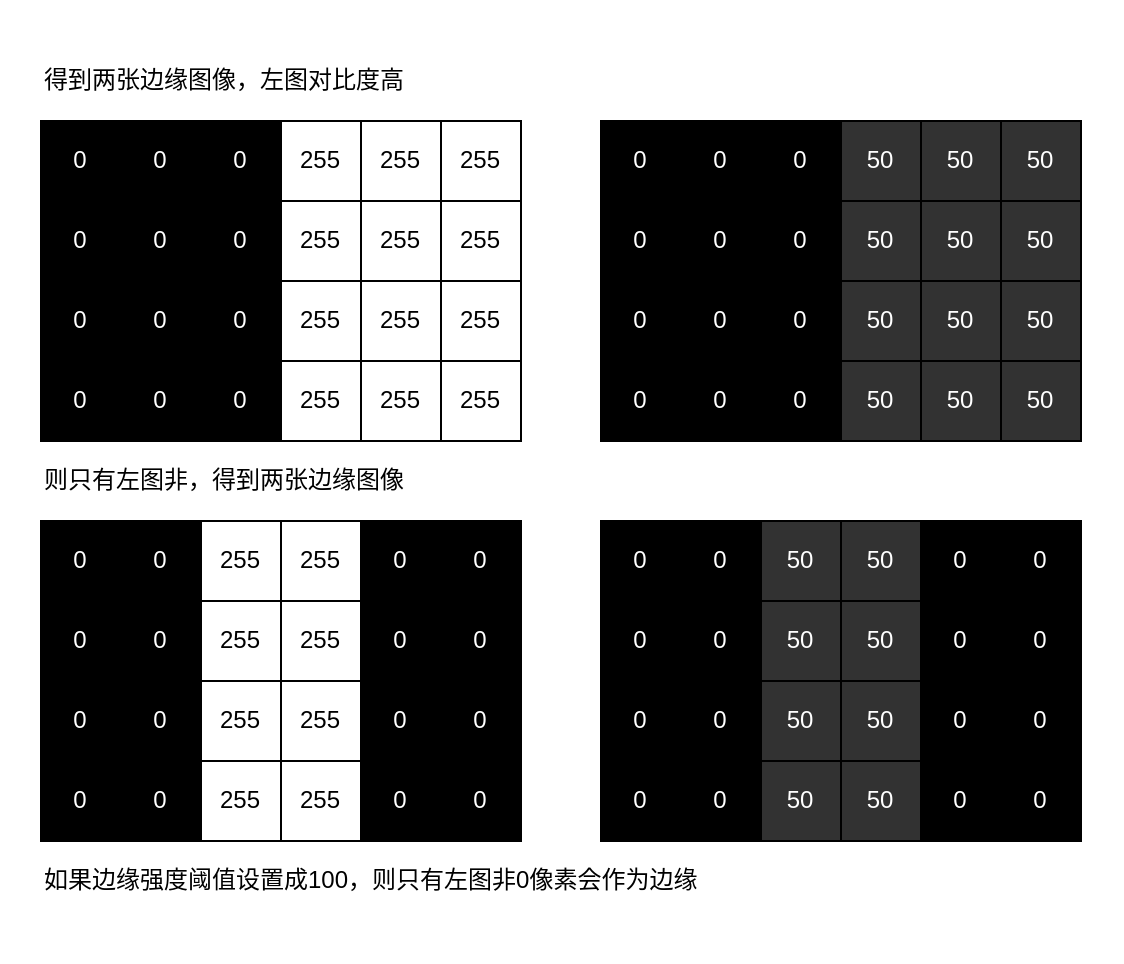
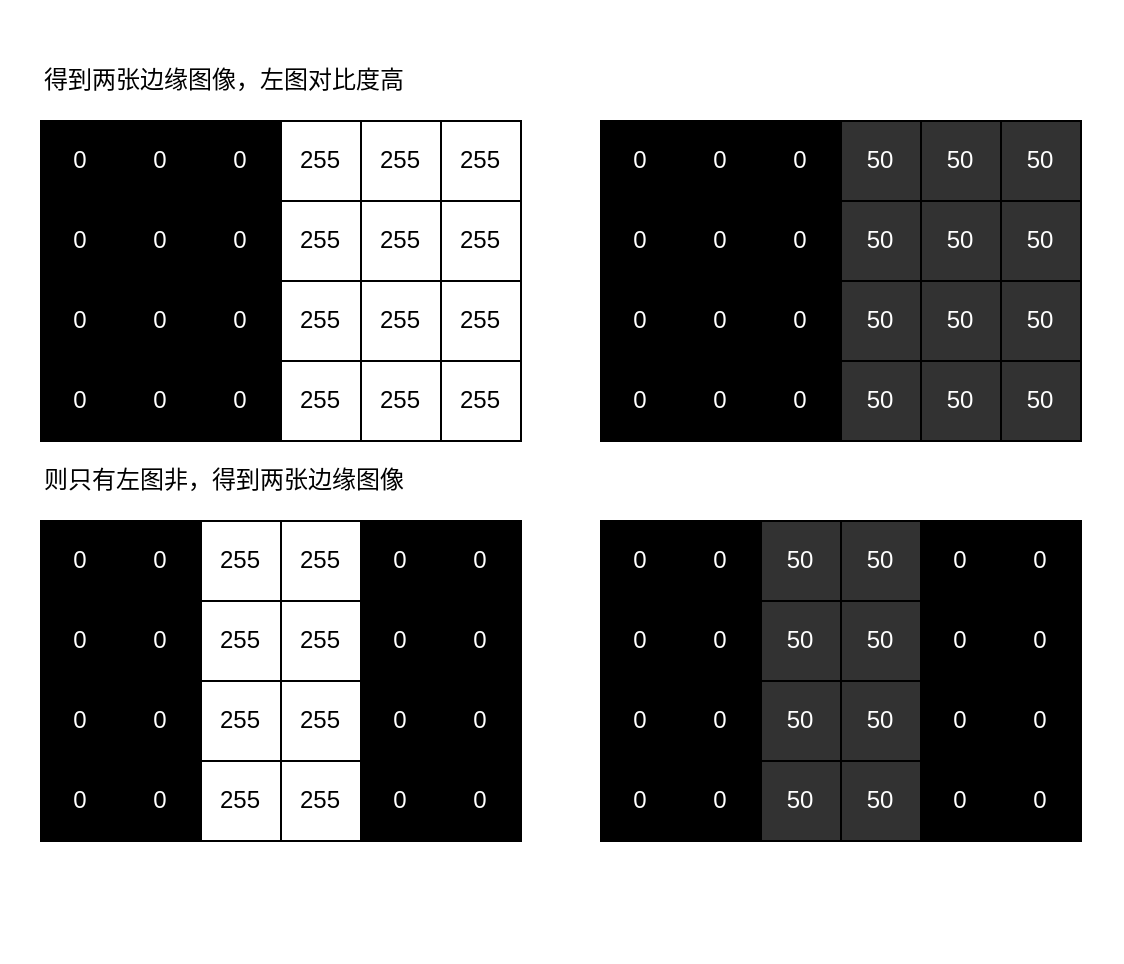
node "如果边缘强度阈值设置成100，则只有左图非0像素会作为边缘": removed
